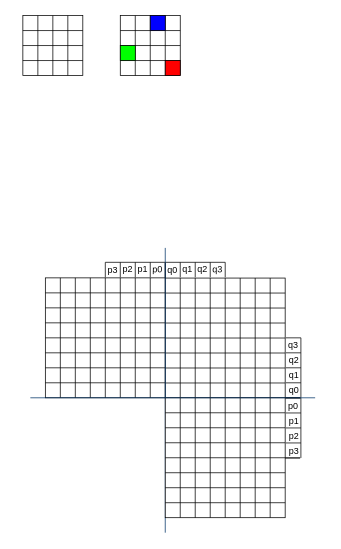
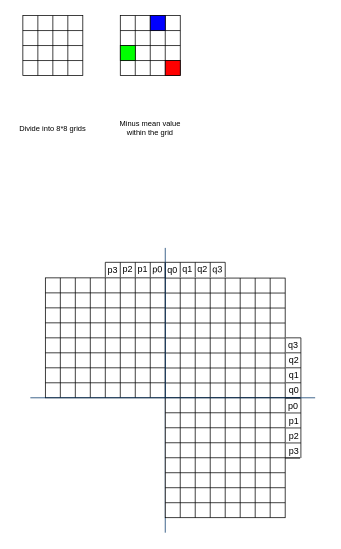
node "Divide into 8*8 grids": added
node "Minus mean value within the grid": added
